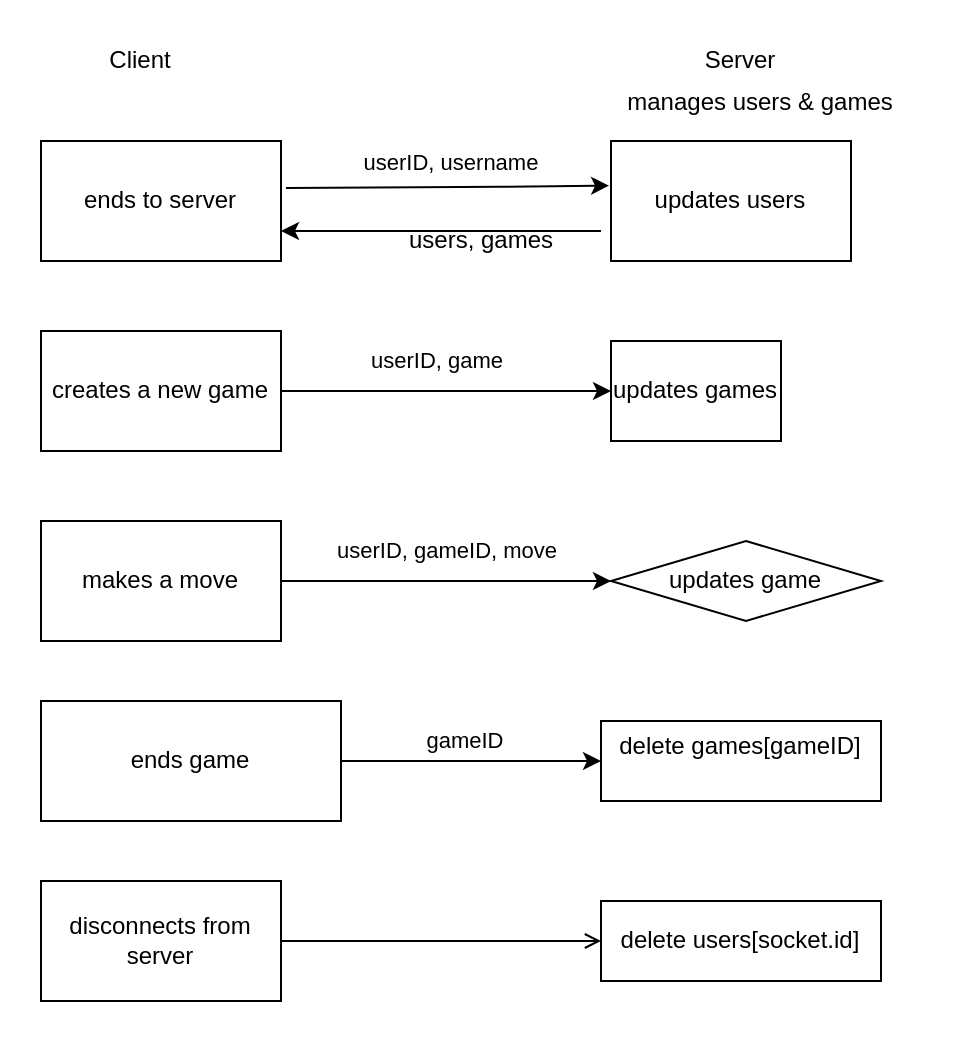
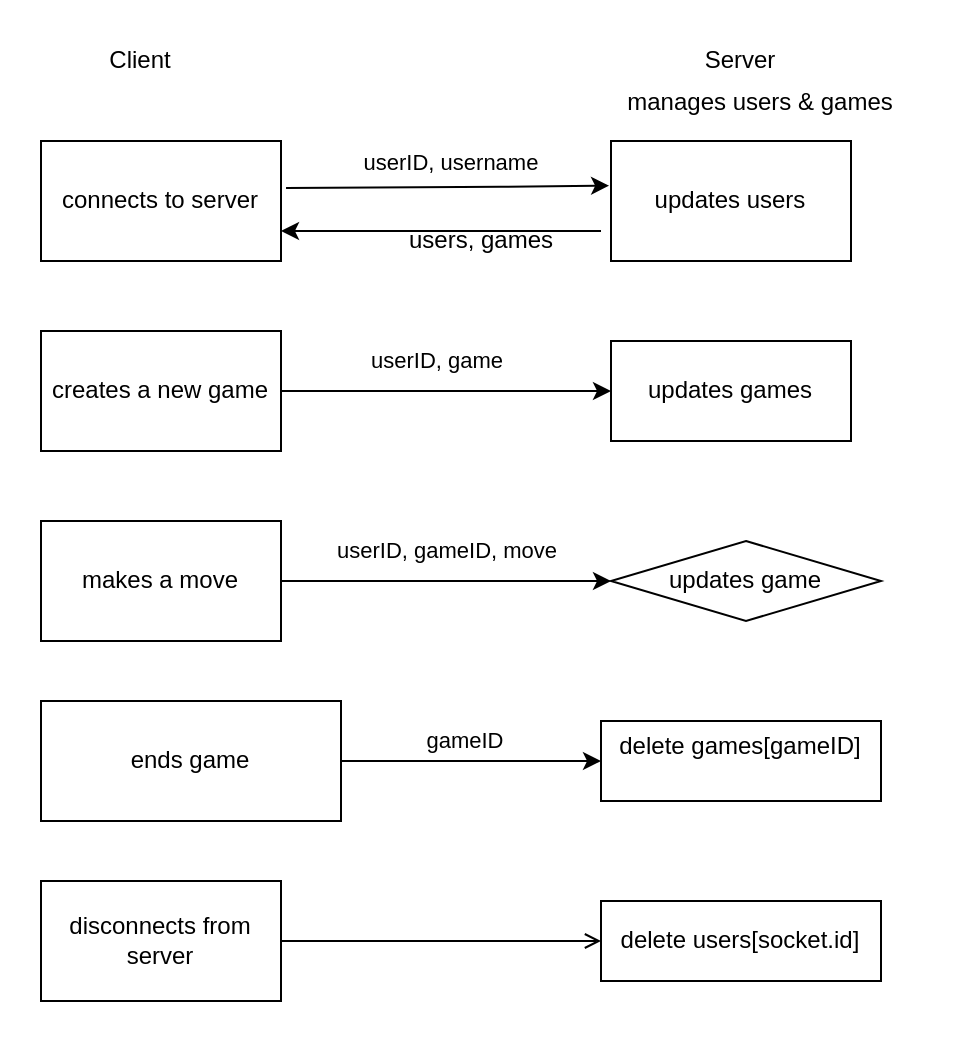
node "ends to server": label "ends to server" -> "connects to server"
node "updates games": size 170x100 -> 240x100
